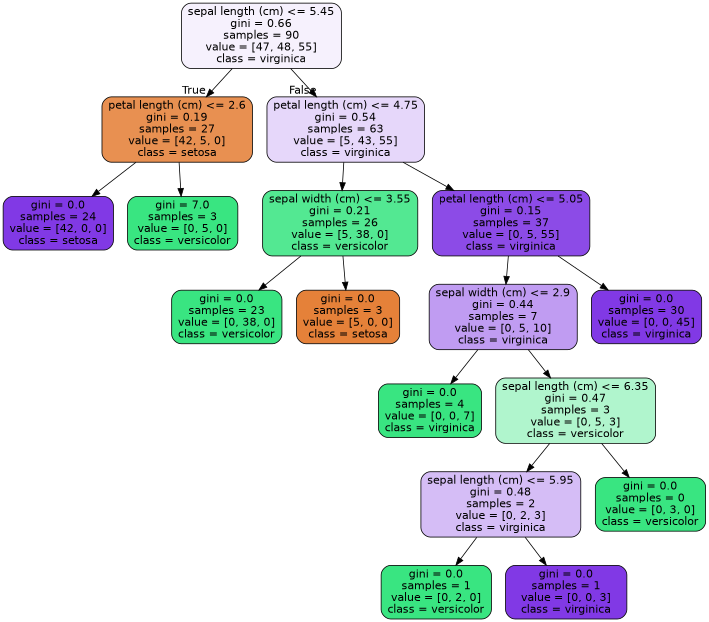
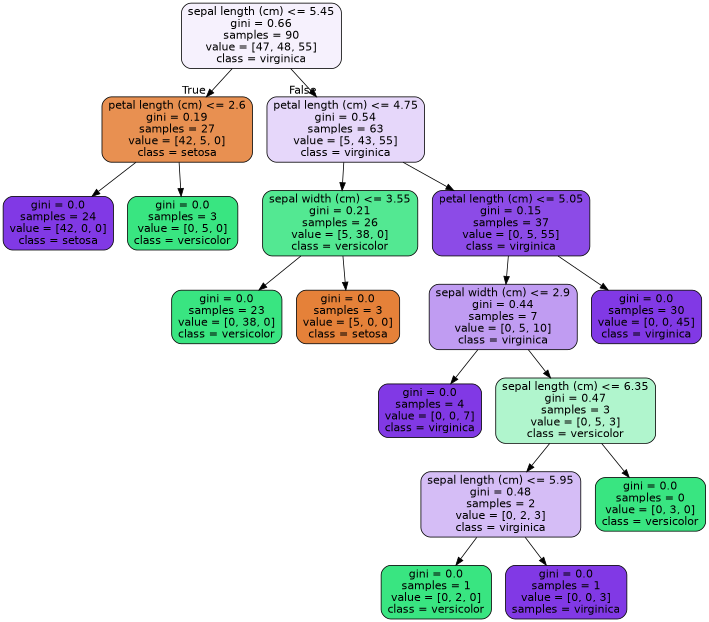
node "gini = 7.0 samples = 3 value = [0, 5, 0] class = versicolor": label "gini = 7.0 samples = 3 value = [0, 5, 0] class = versicolor" -> "gini = 0.0 samples = 3 value = [0, 5, 0] class = versicolor"
node "gini = 0.0 samples = 4 value = [0, 0, 7] class = virginica": fillcolor #39e581 -> #8139e5
node "gini = 0.0 samples = 1 value = [0, 0, 3] class = virginica": label "gini = 0.0 samples = 1 value = [0, 0, 3] class = virginica" -> "gini = 0.0 samples = 1 value = [0, 0, 3] samples = virginica"
